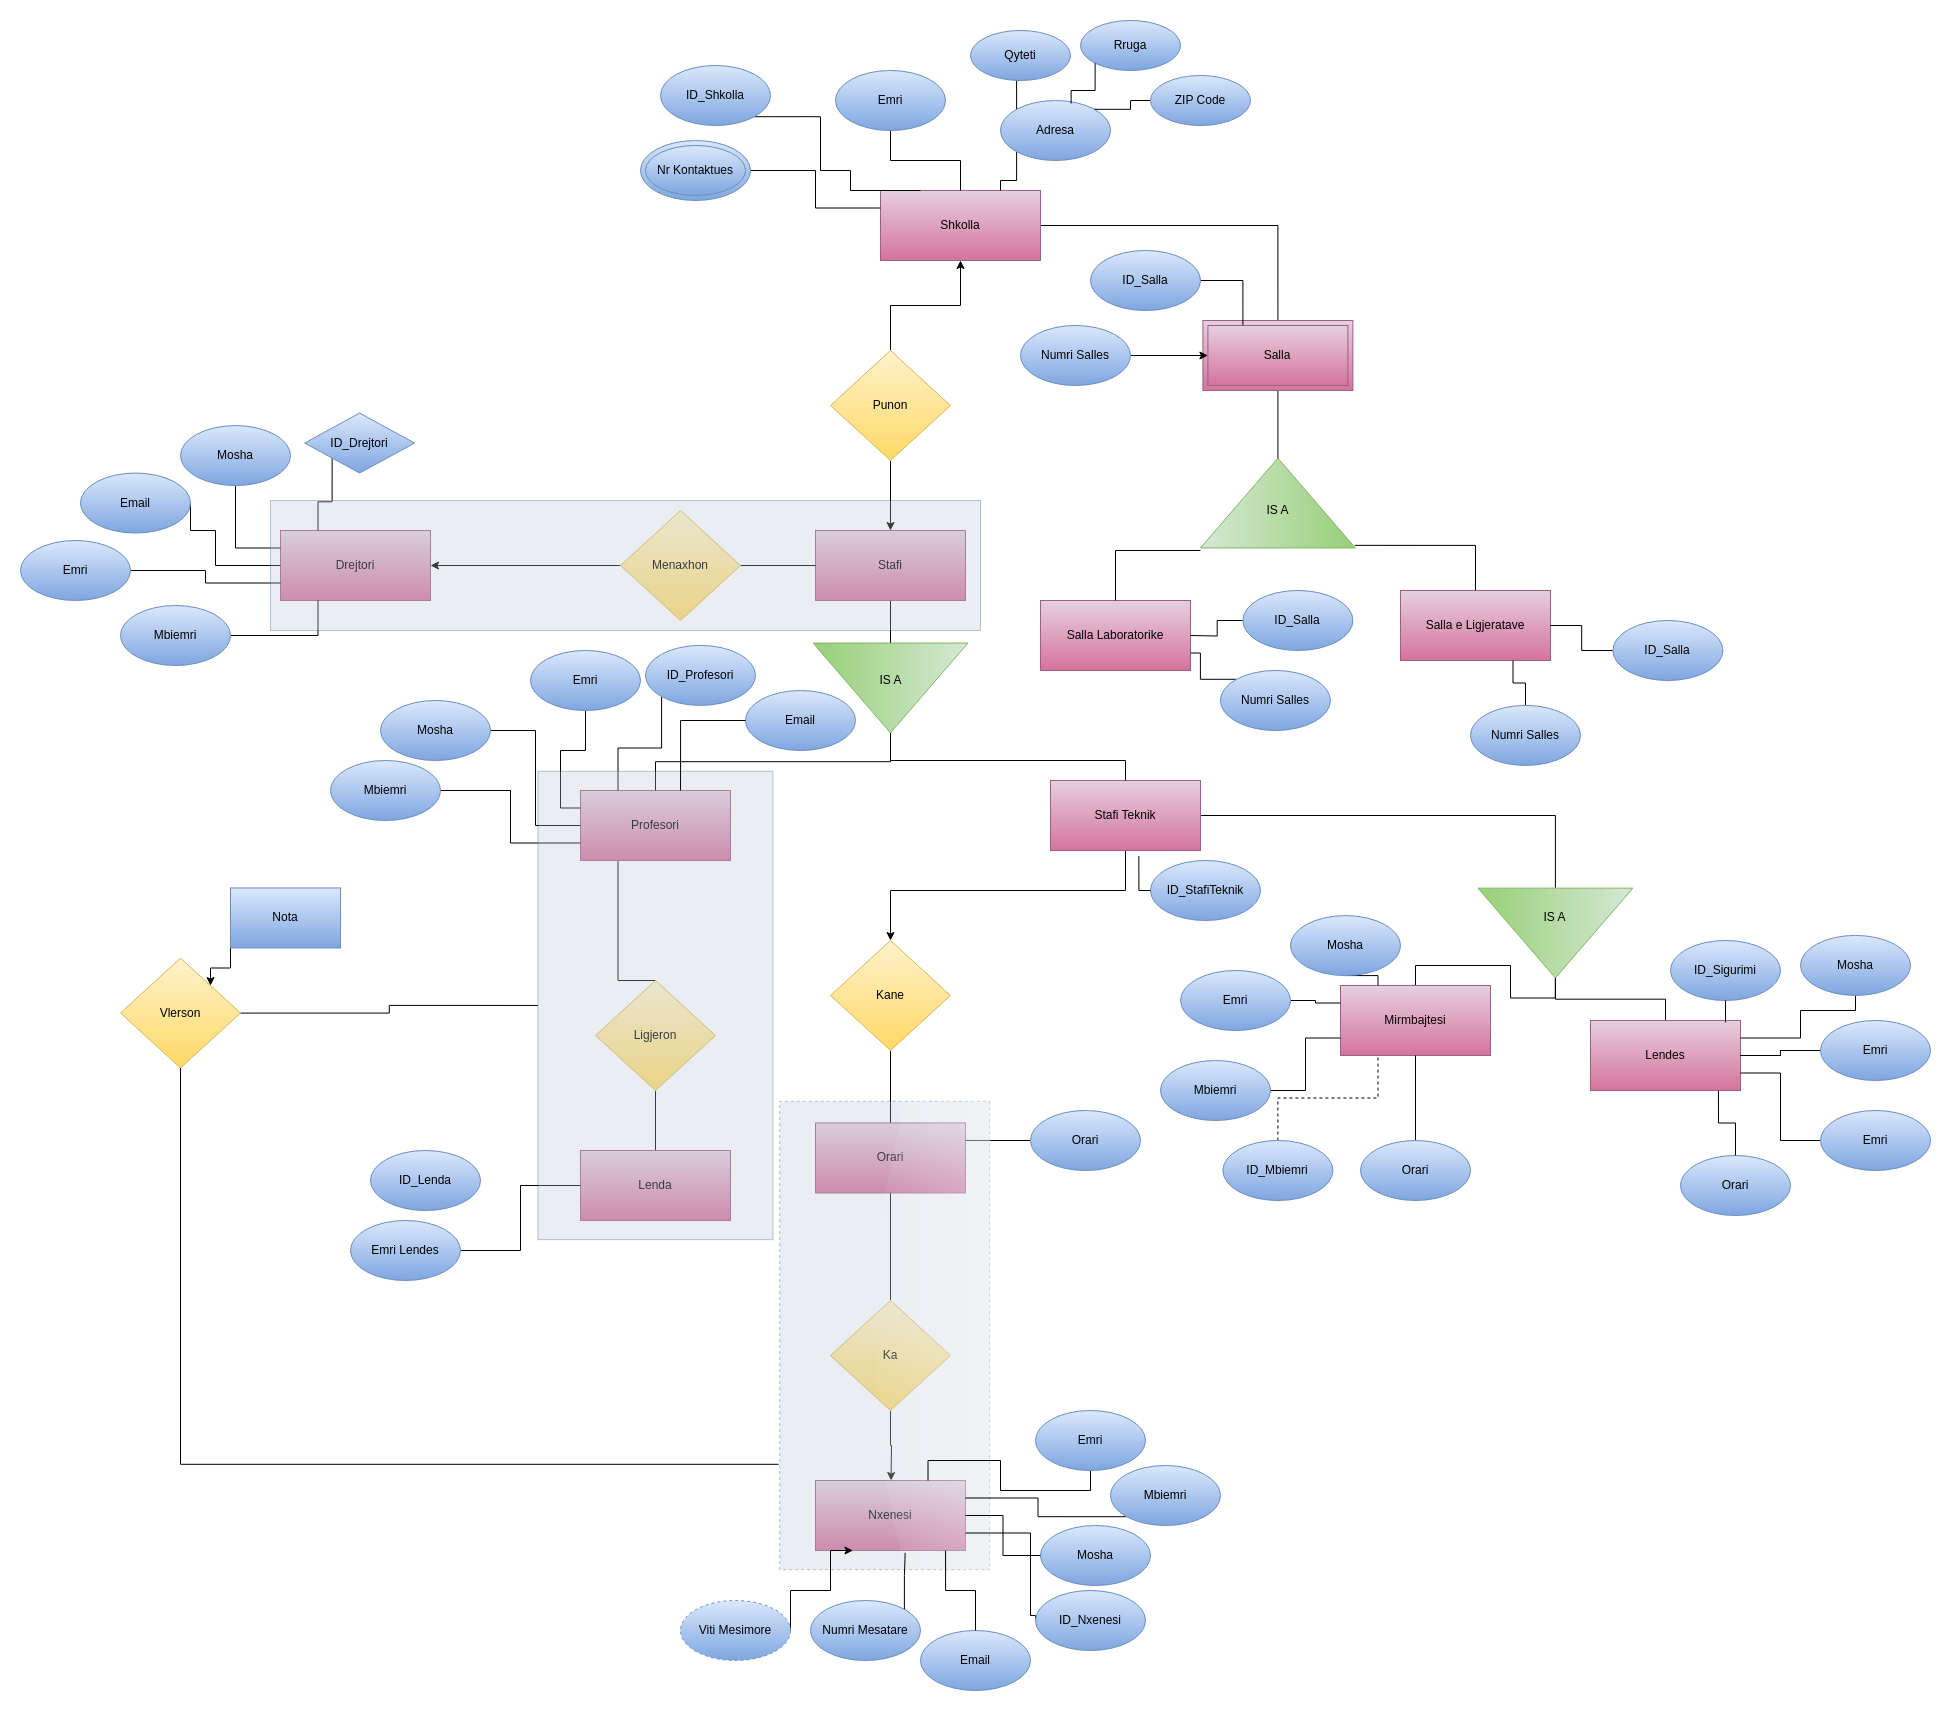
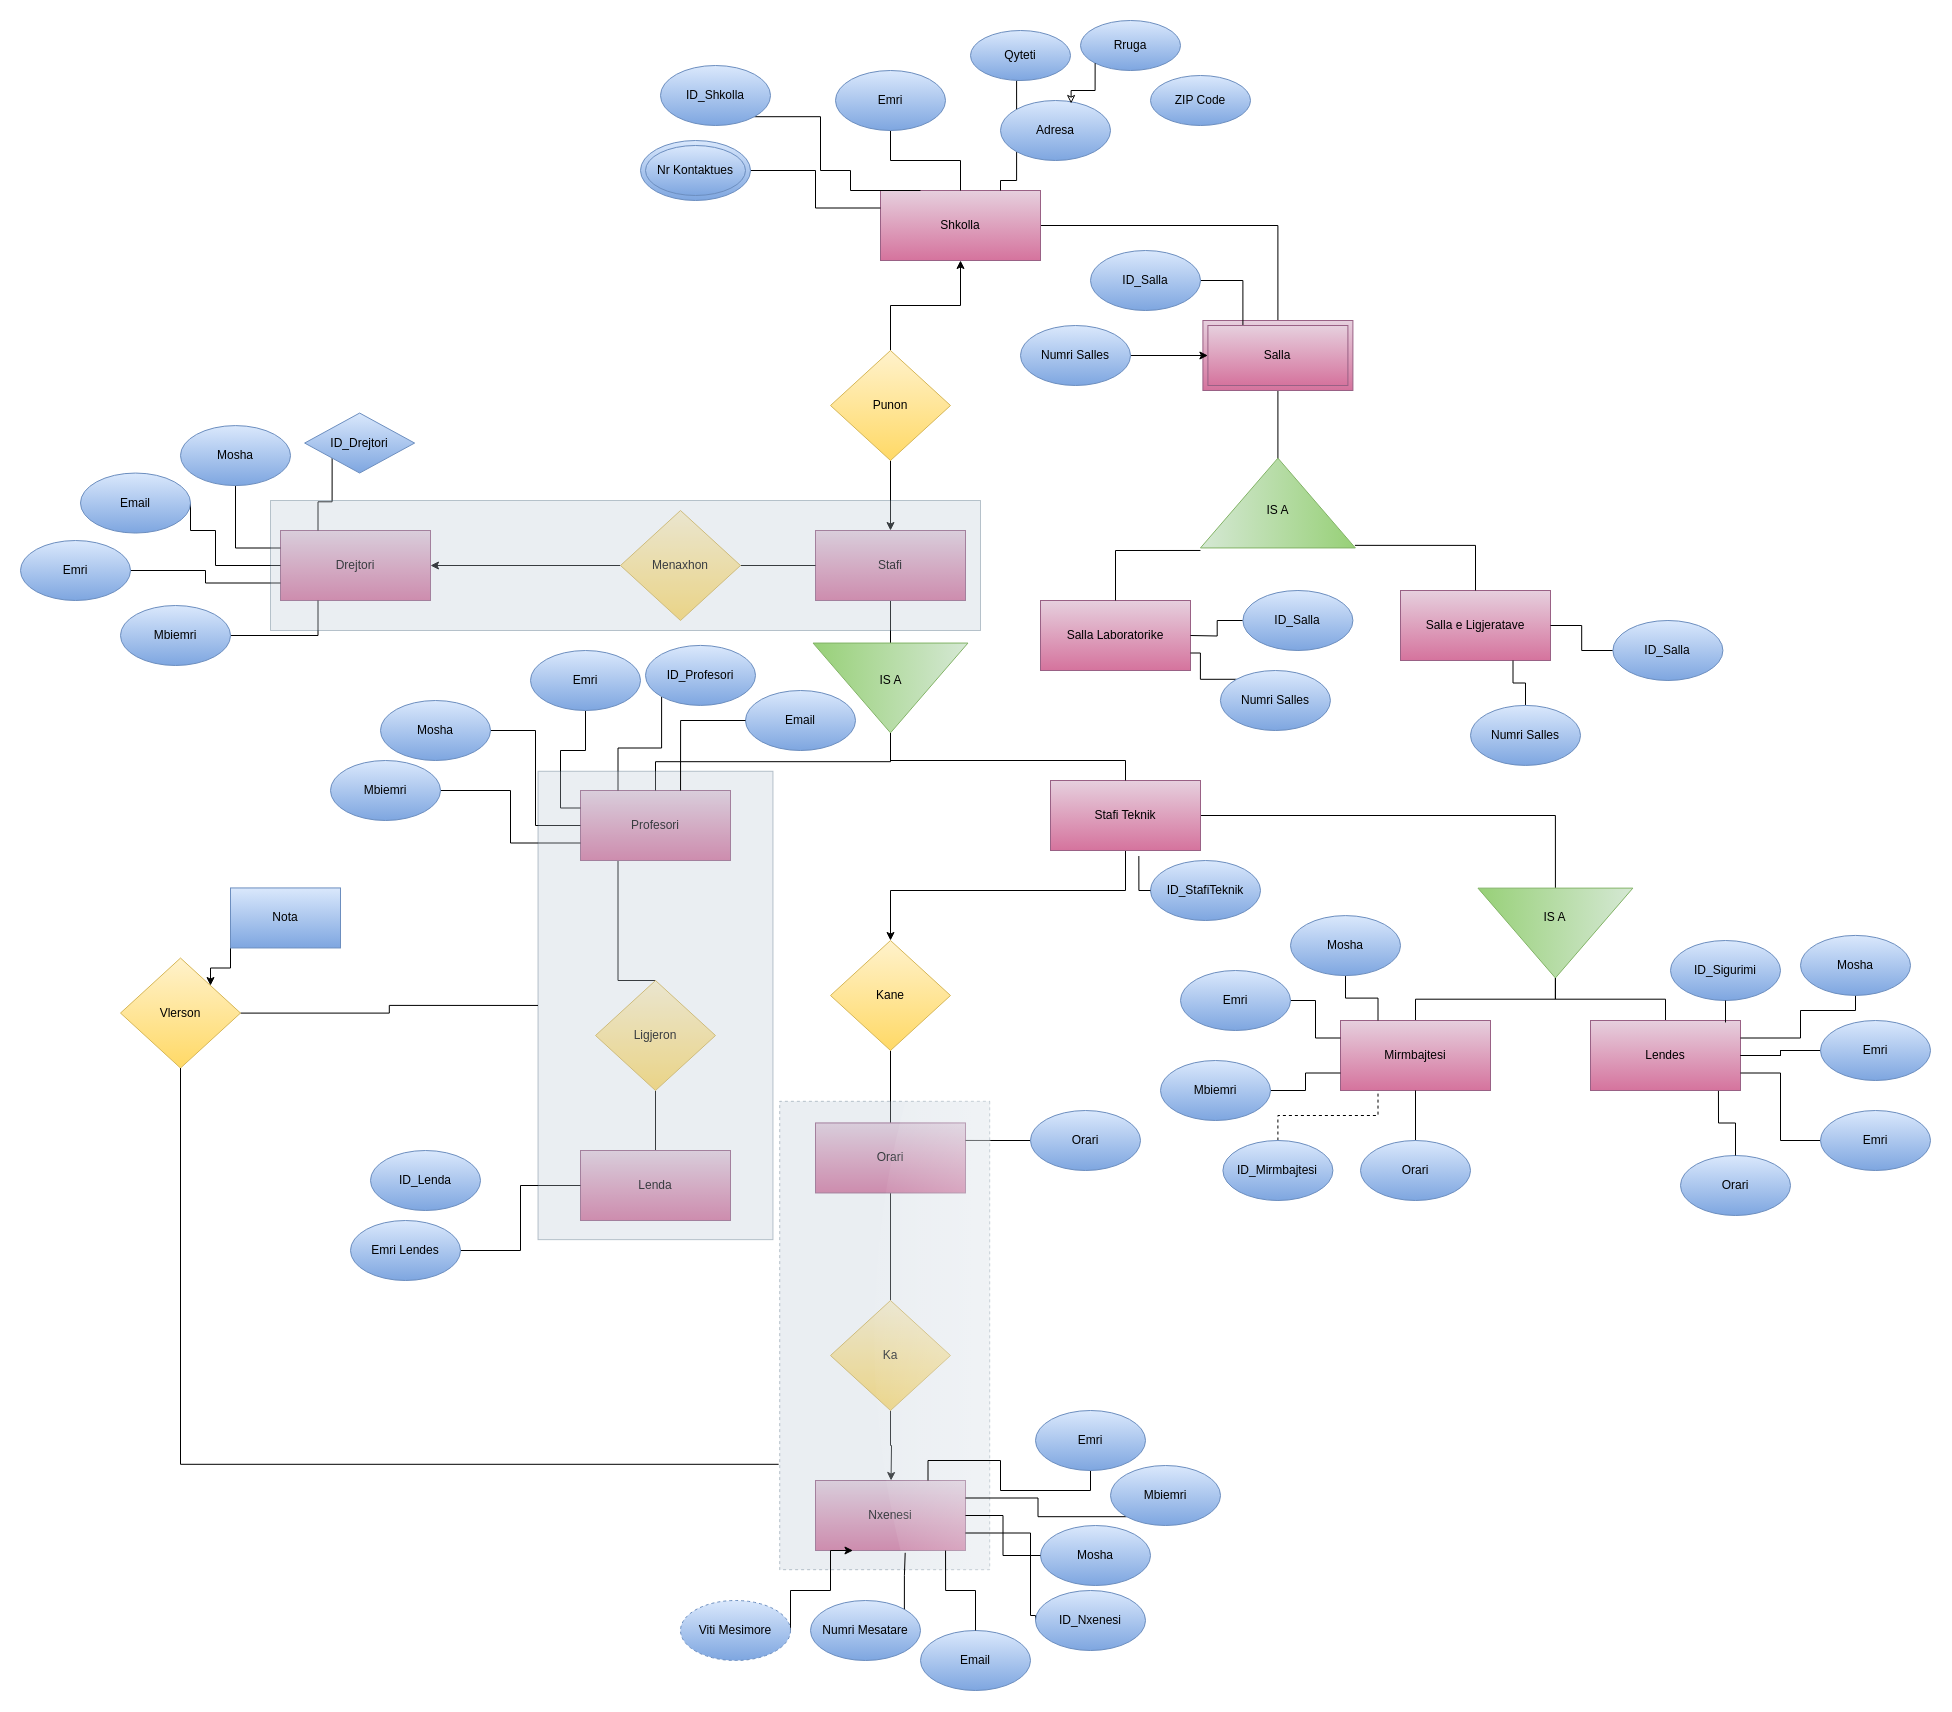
edge "Rruga" -- "Adresa": arrowhead none -> classic
edge "ZIP Code" -- "Adresa": removed
node "Mirmbajtesi": moved (1416, 1021) -> (1416, 1056)
node "ID_Mbiemri": label "ID_Mbiemri" -> "ID_Mirmbajtesi"
